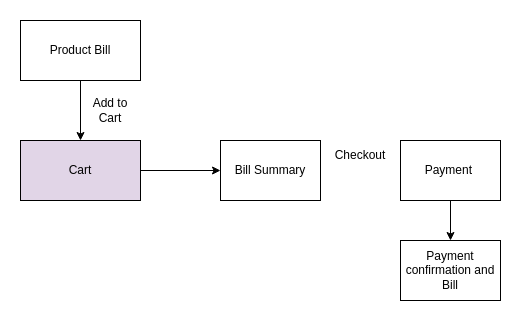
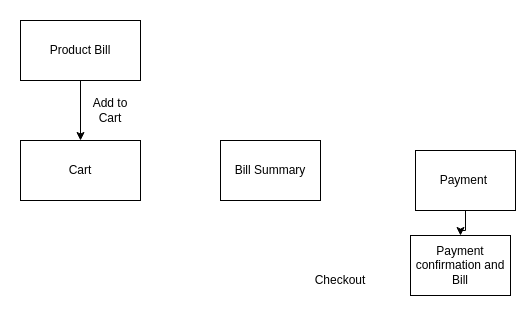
node "Checkout": moved (361, 156) -> (341, 281)
node "Cart": fillcolor #e1d5e7 -> #ffffff
edge "Cart" -> "Bill Summary": removed
node "Payment": moved (451, 171) -> (466, 181)
node "Payment confirmation and Bill": moved (451, 271) -> (461, 266)
